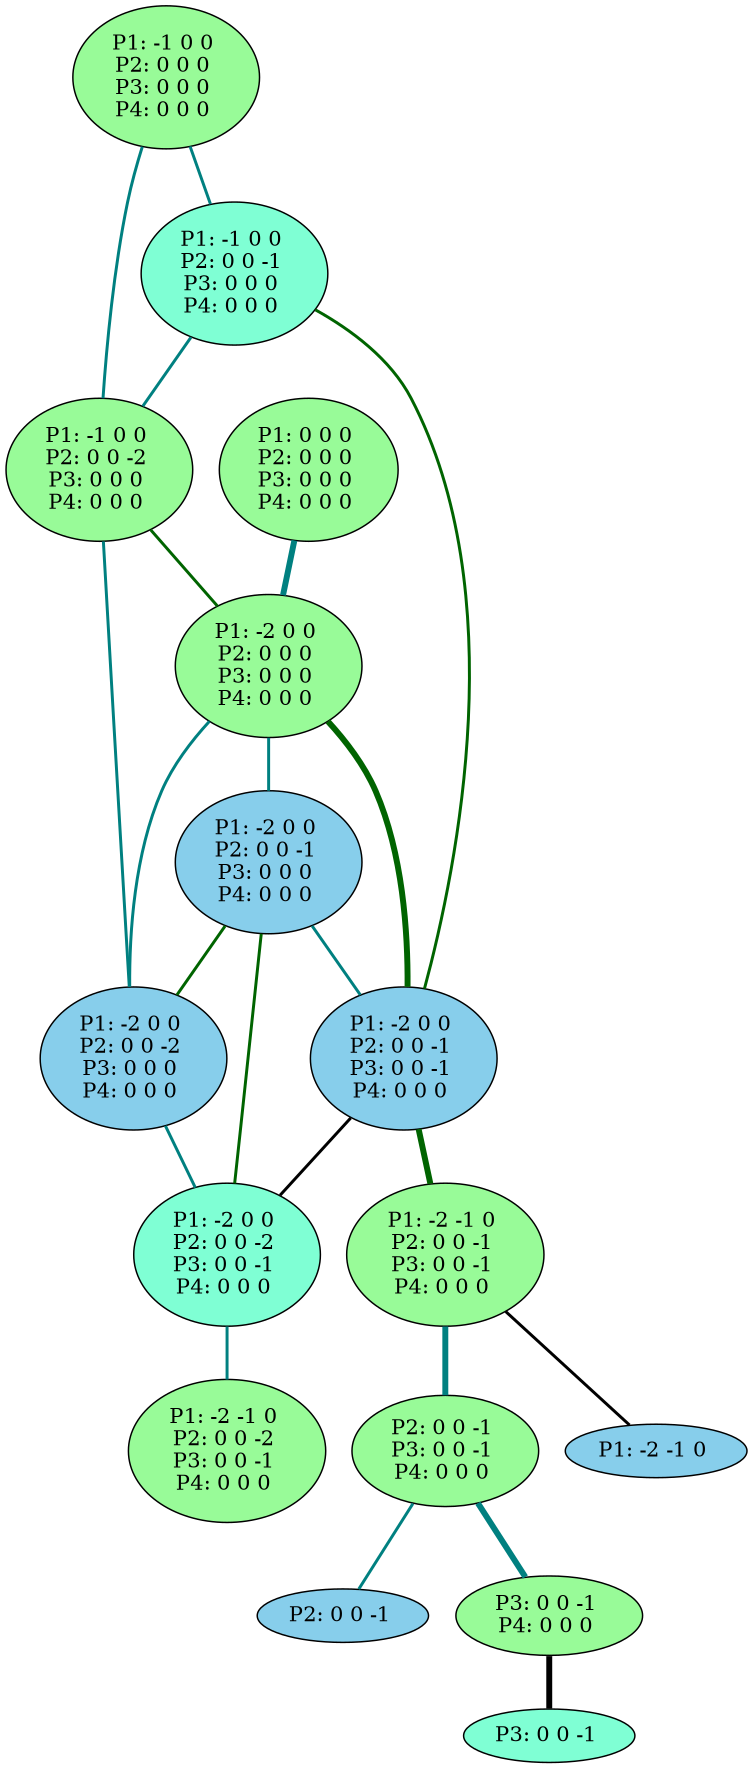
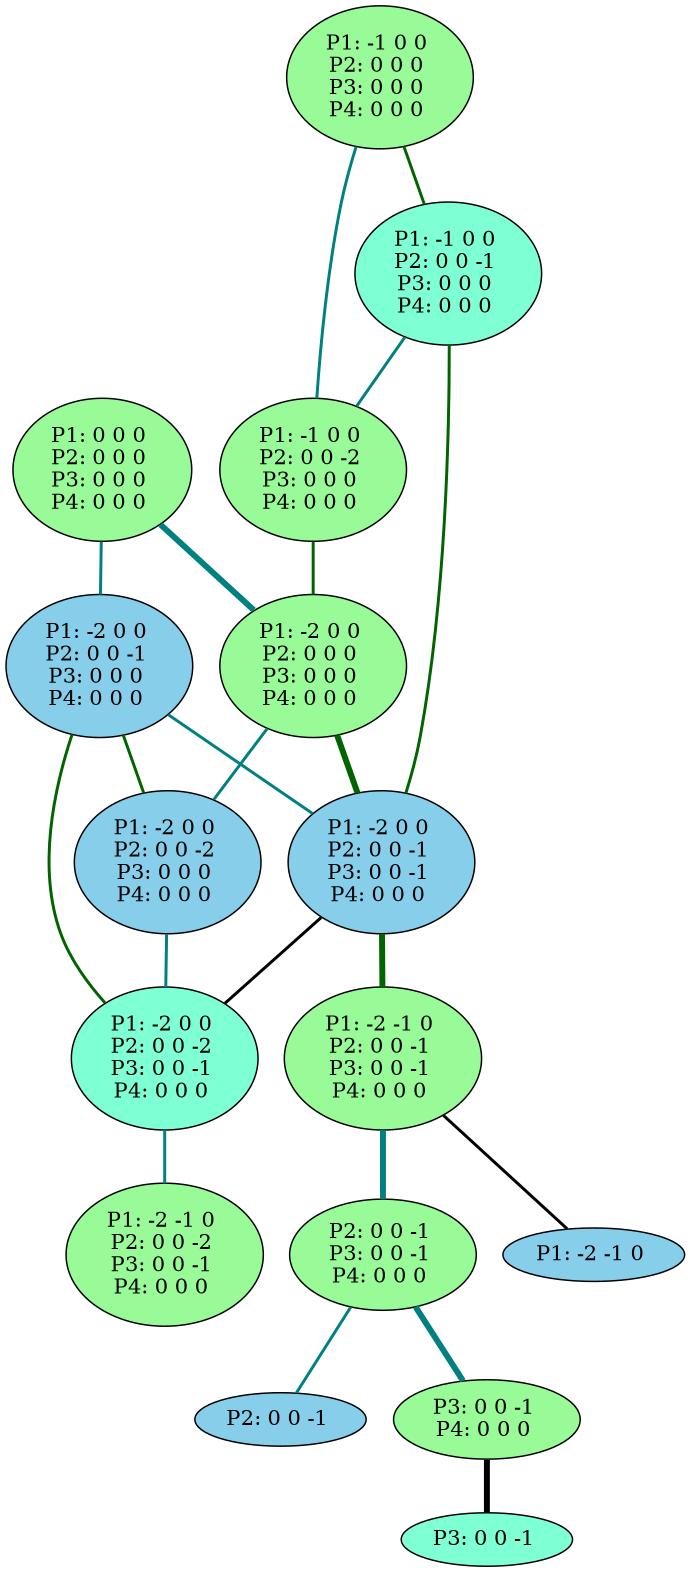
edge "P1: -1 0 0 P2: 0 0 0 P3: 0 0 0 P4: 0 0 0" -- "P1: -1 0 0 P2: 0 0 -1 P3: 0 0 0 P4: 0 0 0": color teal -> darkgreen
edge "P1: -1 0 0 P2: 0 0 -2 P3: 0 0 0 P4: 0 0 0" -- "P1: -2 0 0 P2: 0 0 -2 P3: 0 0 0 P4: 0 0 0": removed
edge "P1: -2 0 0 P2: 0 0 0 P3: 0 0 0 P4: 0 0 0" -- "P1: -2 0 0 P2: 0 0 -1 P3: 0 0 0 P4: 0 0 0": now "P1: 0 0 0 P2: 0 0 0 P3: 0 0 0 P4: 0 0 0" -- "P1: -2 0 0 P2: 0 0 -1 P3: 0 0 0 P4: 0 0 0"
